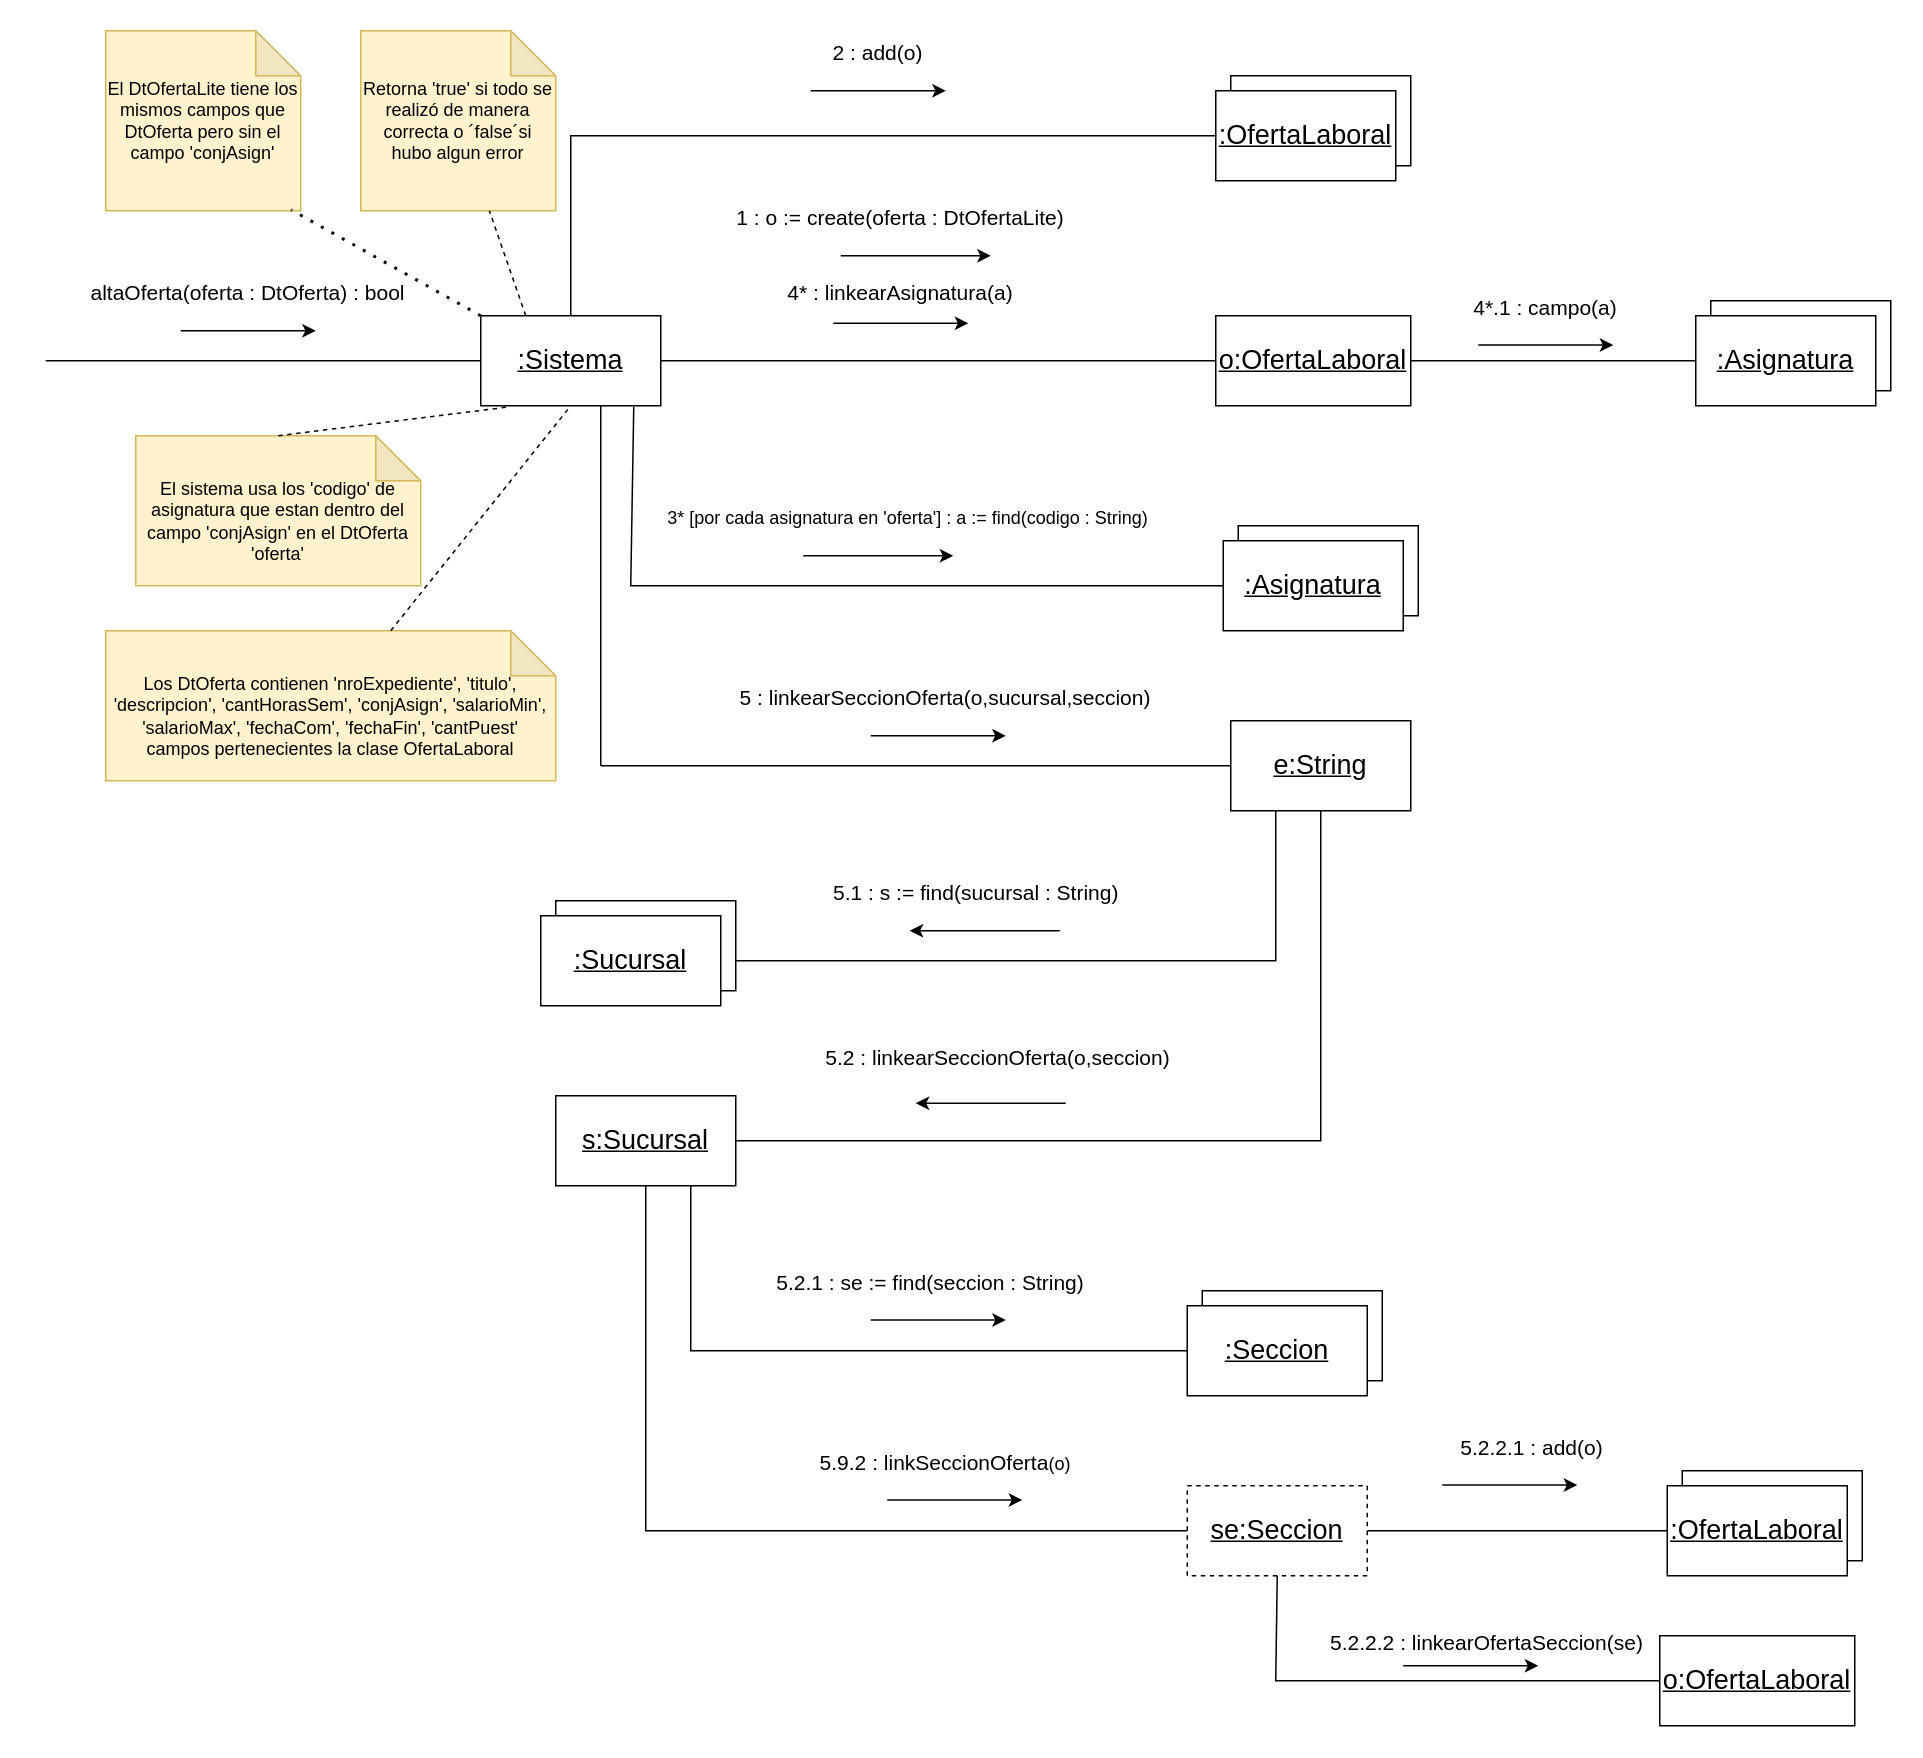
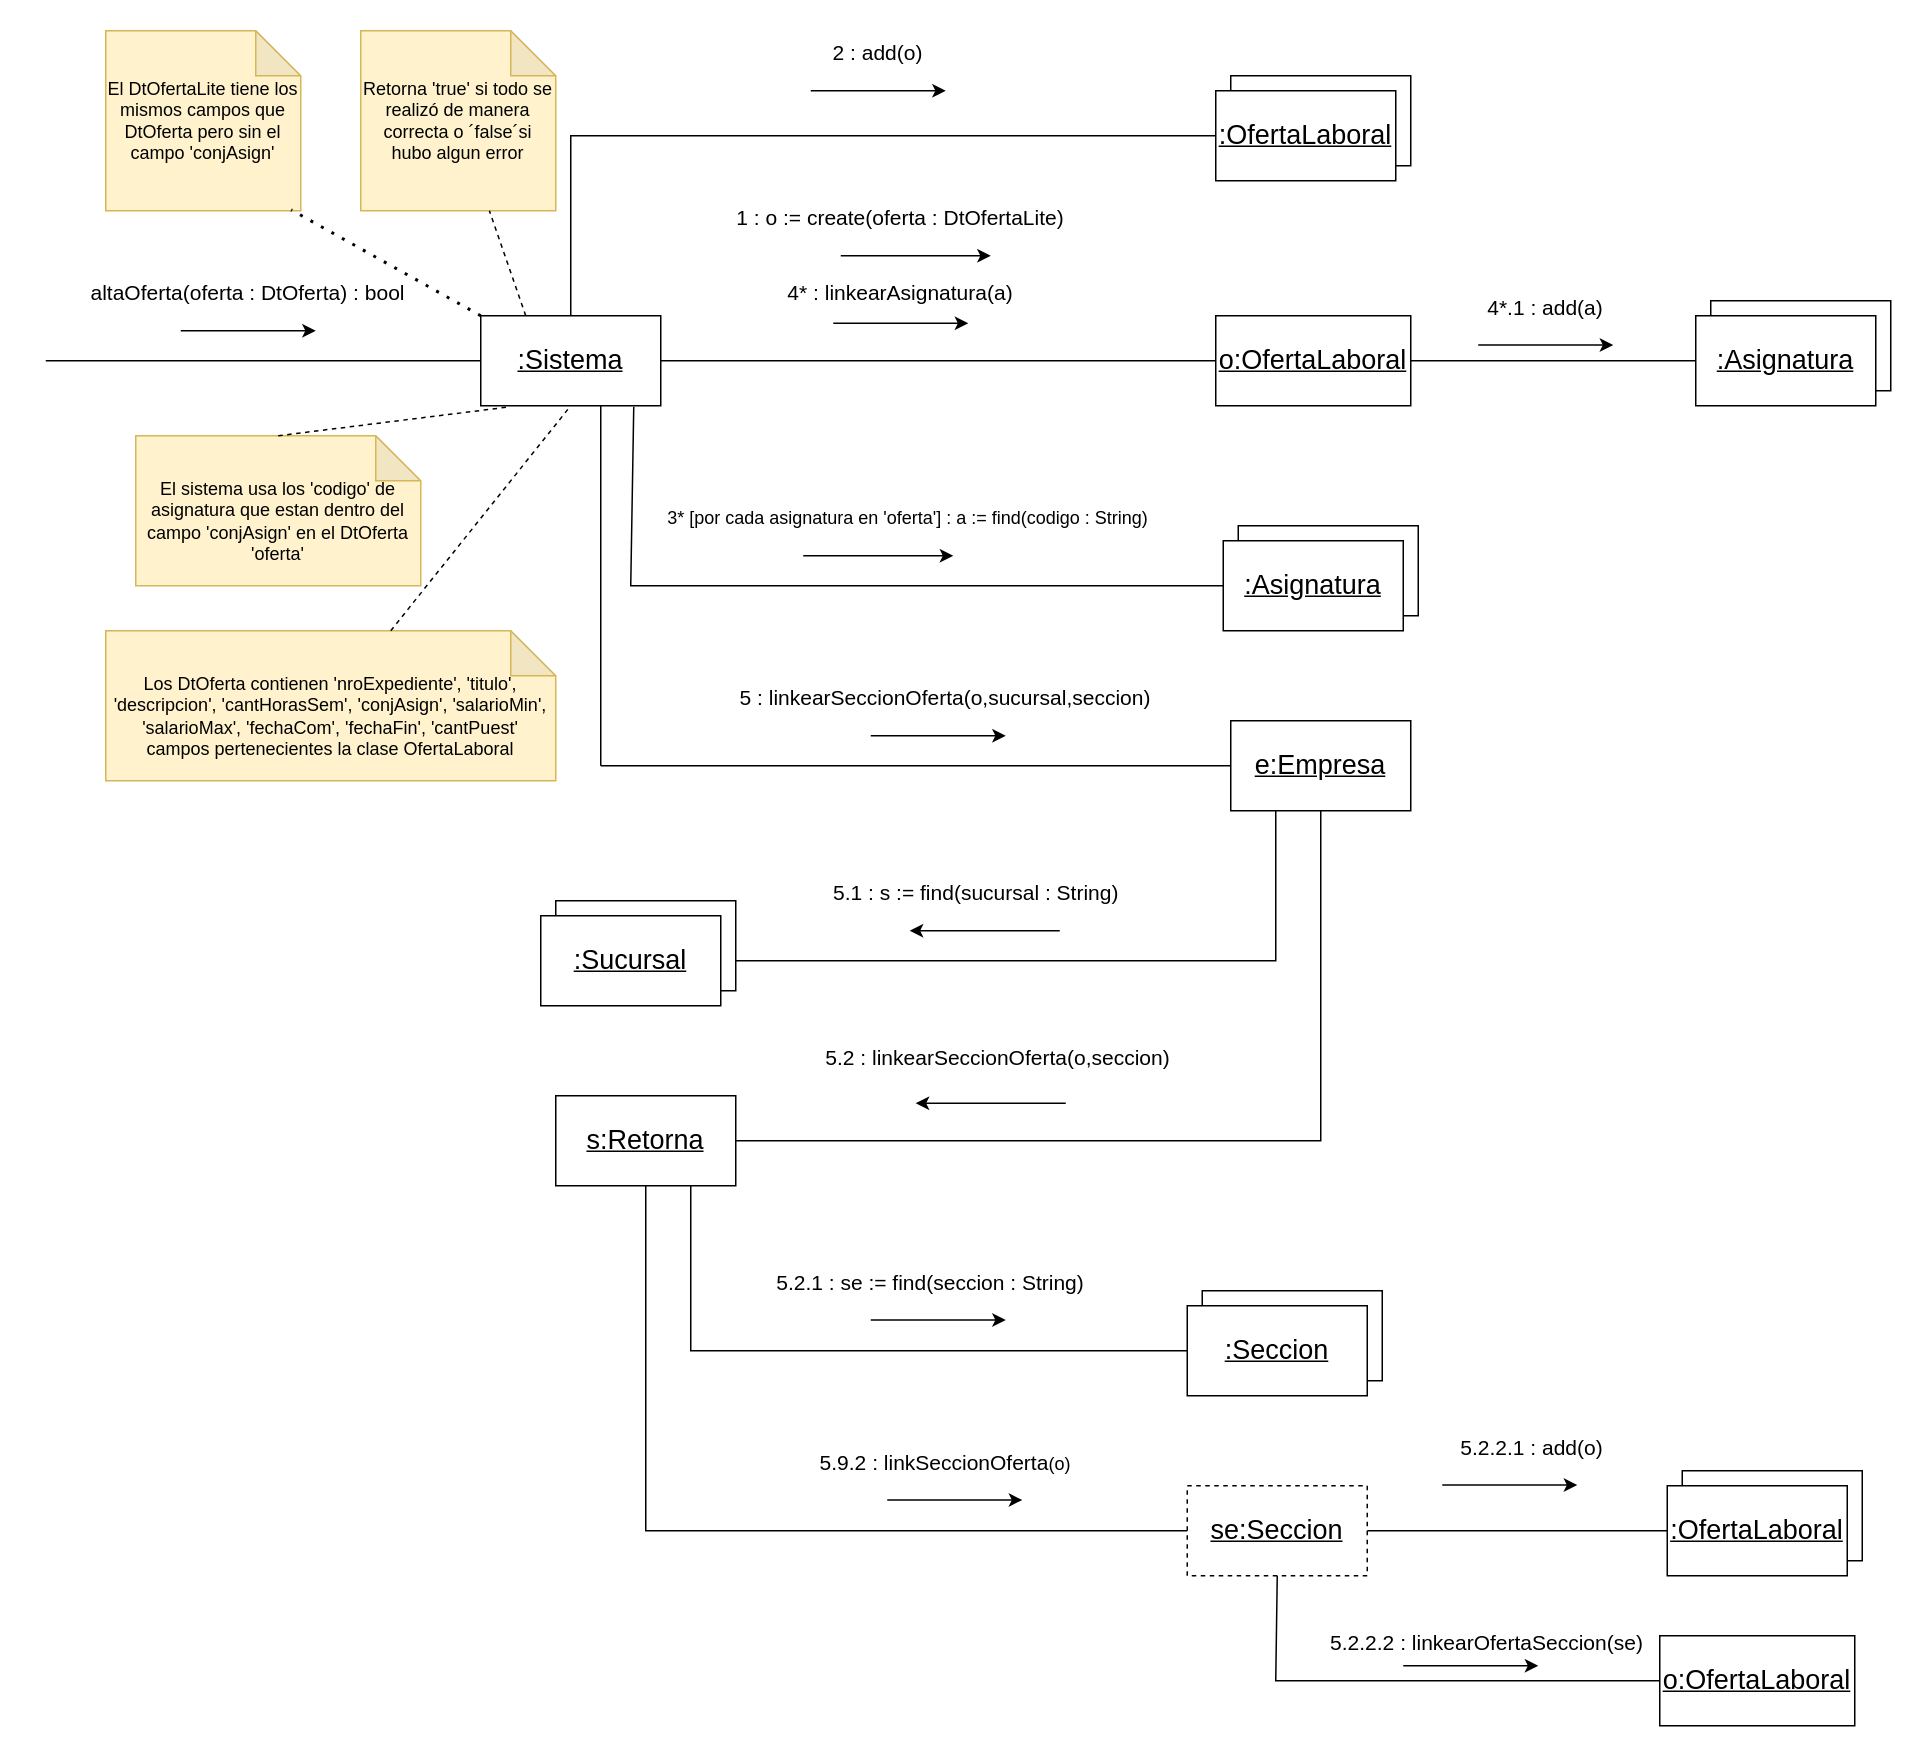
node "4*.1 : campo(a)": label "4*.1 : campo(a)" -> "4*.1 : add(a)"
node "e:String": label "e:String" -> "e:Empresa"
node "s:Sucursal": label "s:Sucursal" -> "s:Retorna"
